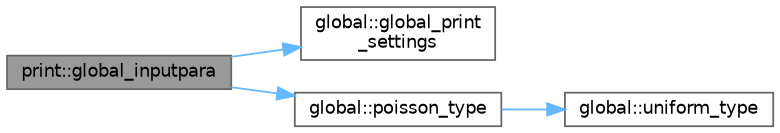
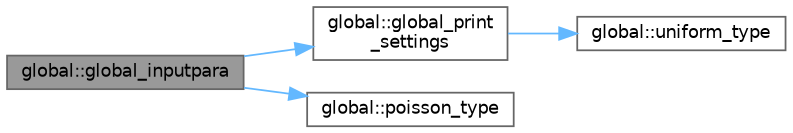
node "print::global_inputpara": label "print::global_inputpara" -> "global::global_inputpara"
edge "global::poisson_type" -> "global::uniform_type": now "global::global_print _settings" -> "global::uniform_type"
